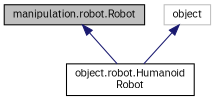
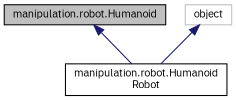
node "manipulation.robot.Robot": label "manipulation.robot.Robot" -> "manipulation.robot.Humanoid"
node "object.robot.Humanoid Robot": label "object.robot.Humanoid Robot" -> "manipulation.robot.Humanoid Robot"
